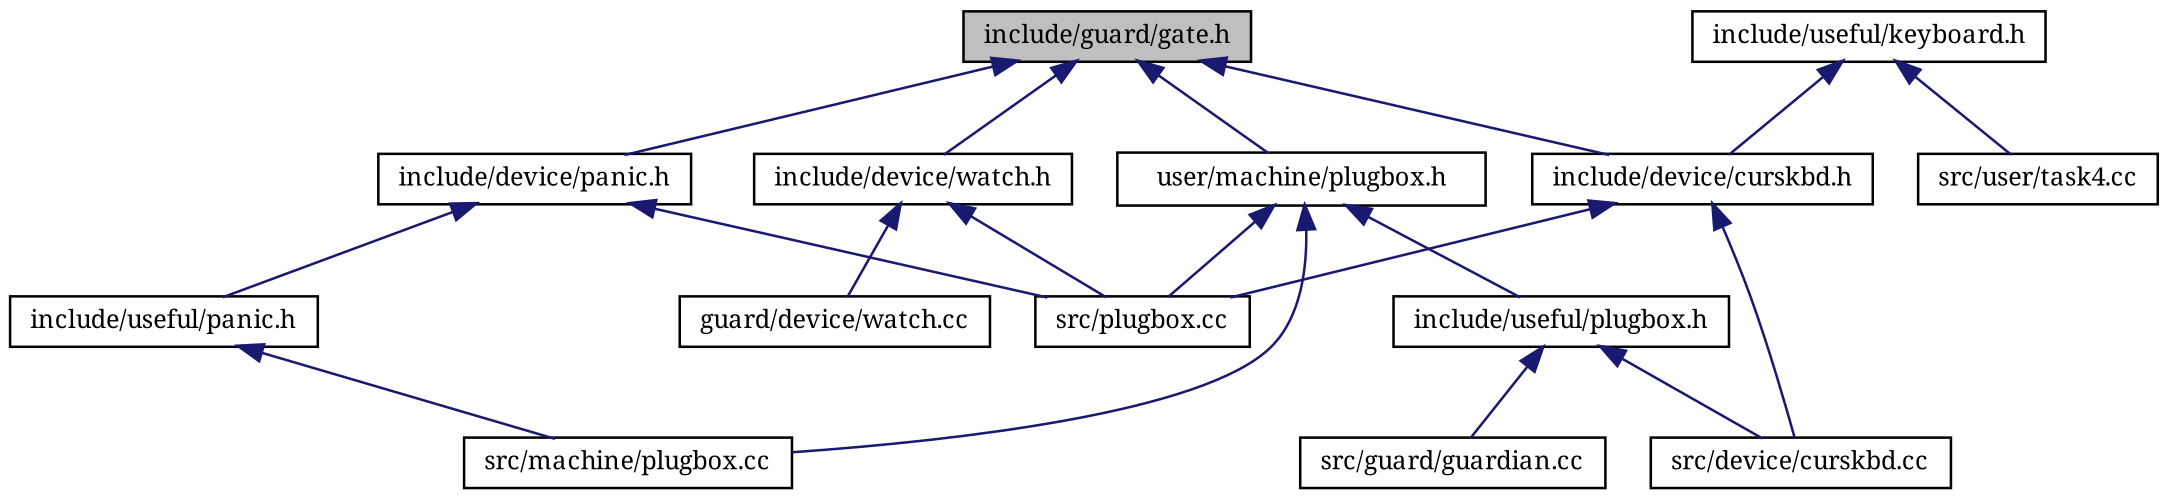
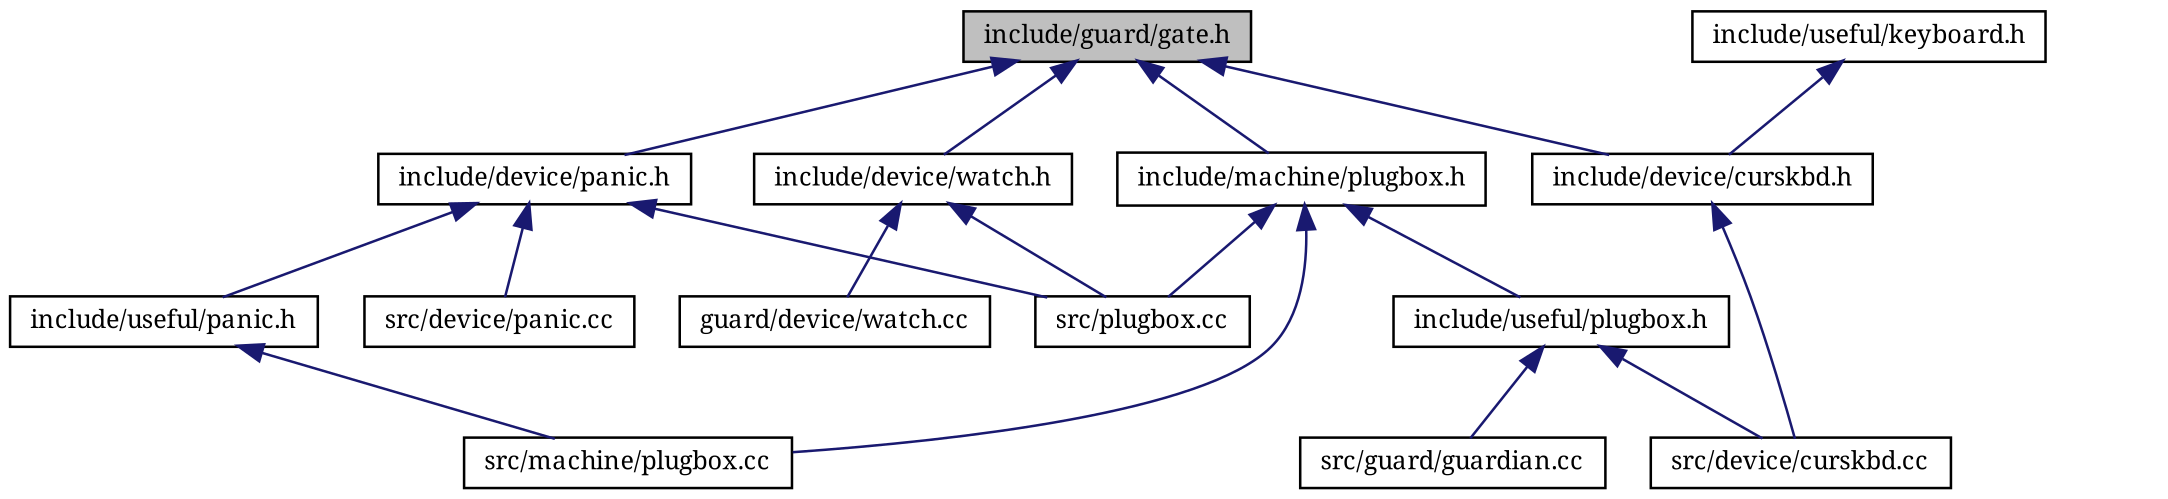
node "user/machine/plugbox.h": label "user/machine/plugbox.h" -> "include/machine/plugbox.h"
node "src/user/task4.cc": removed
edge "src/plugbox.cc" -> "include/device/curskbd.h": removed
node "src/device/panic.cc": added
